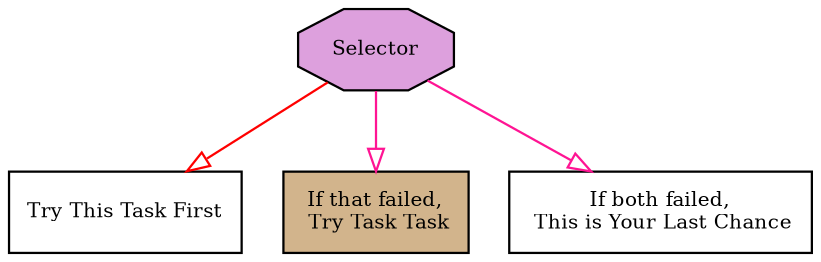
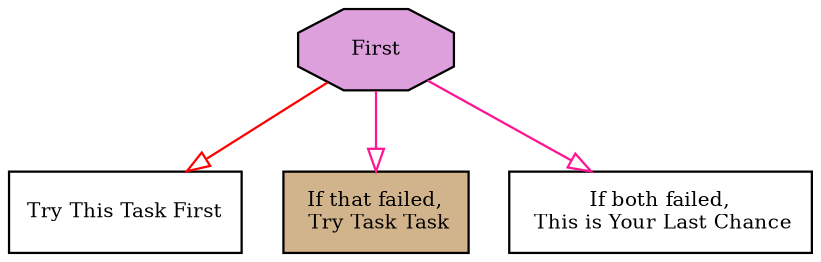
node "Selector": label "Selector" -> "First"
